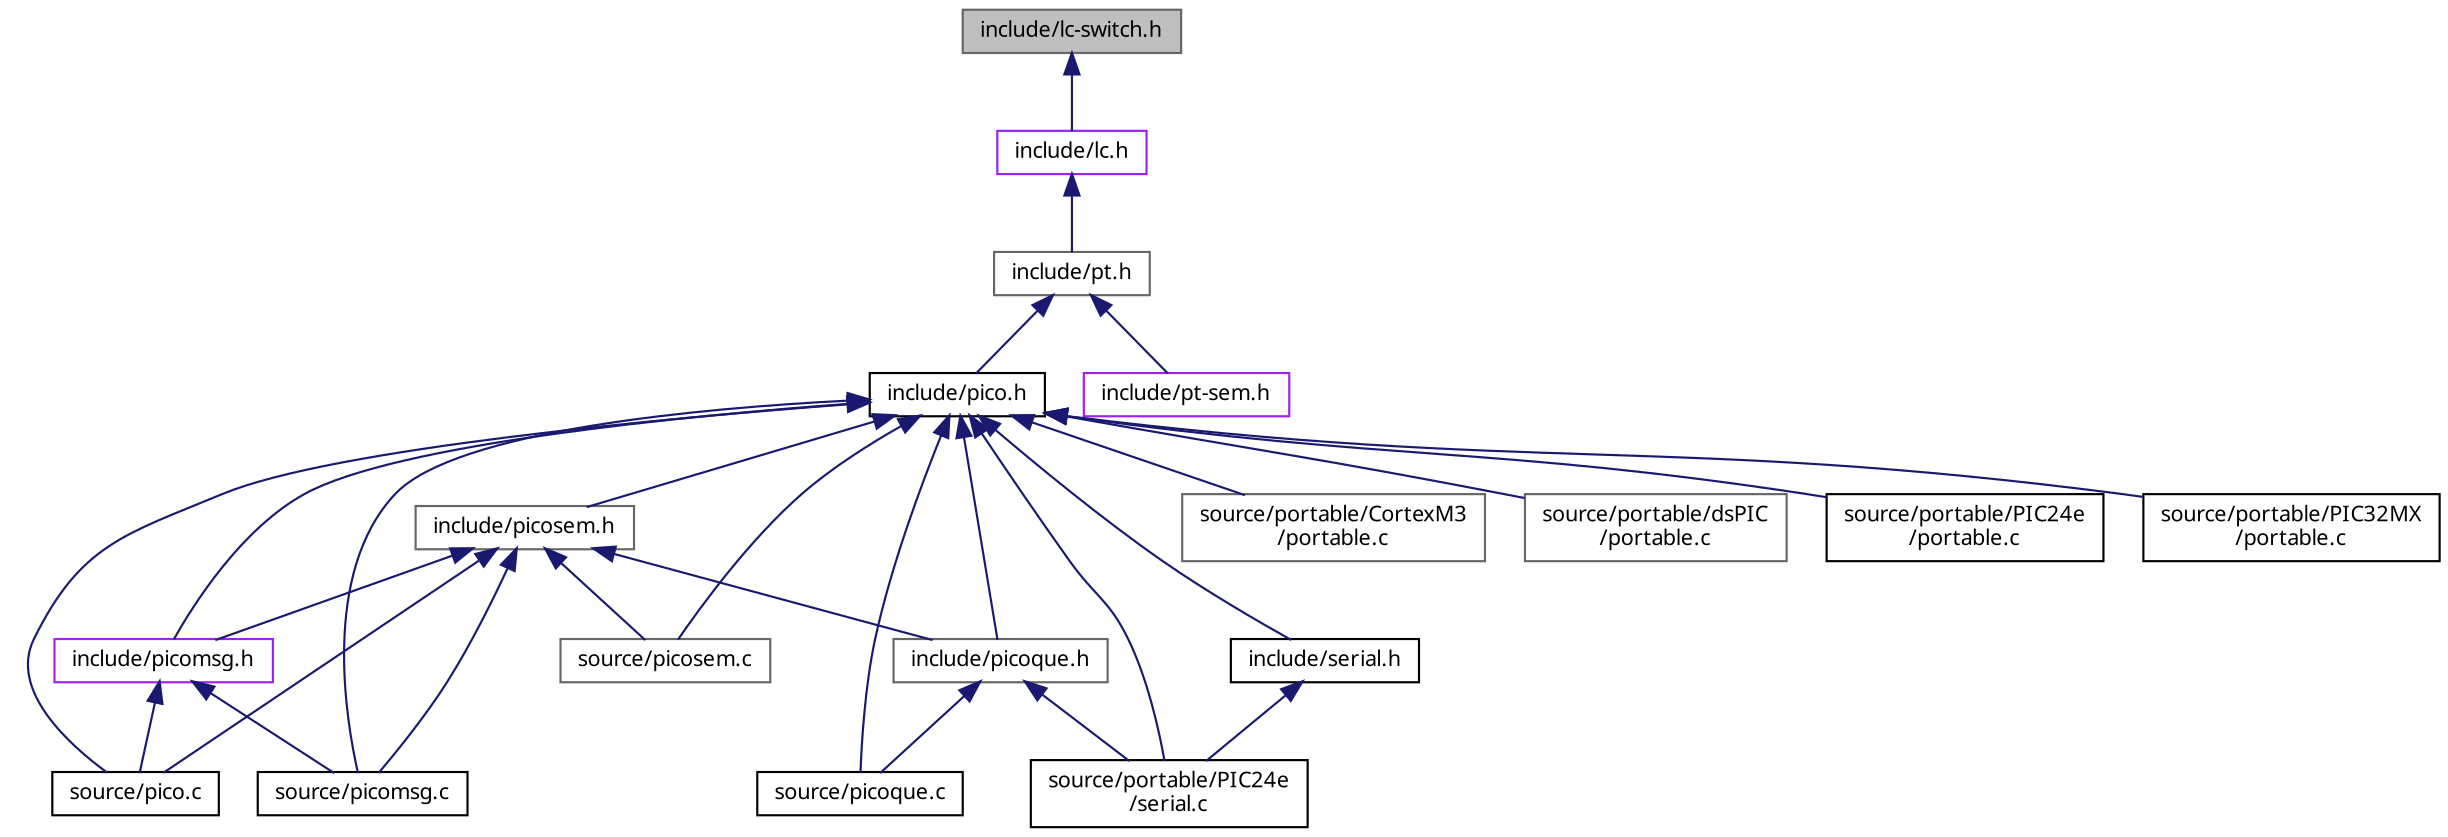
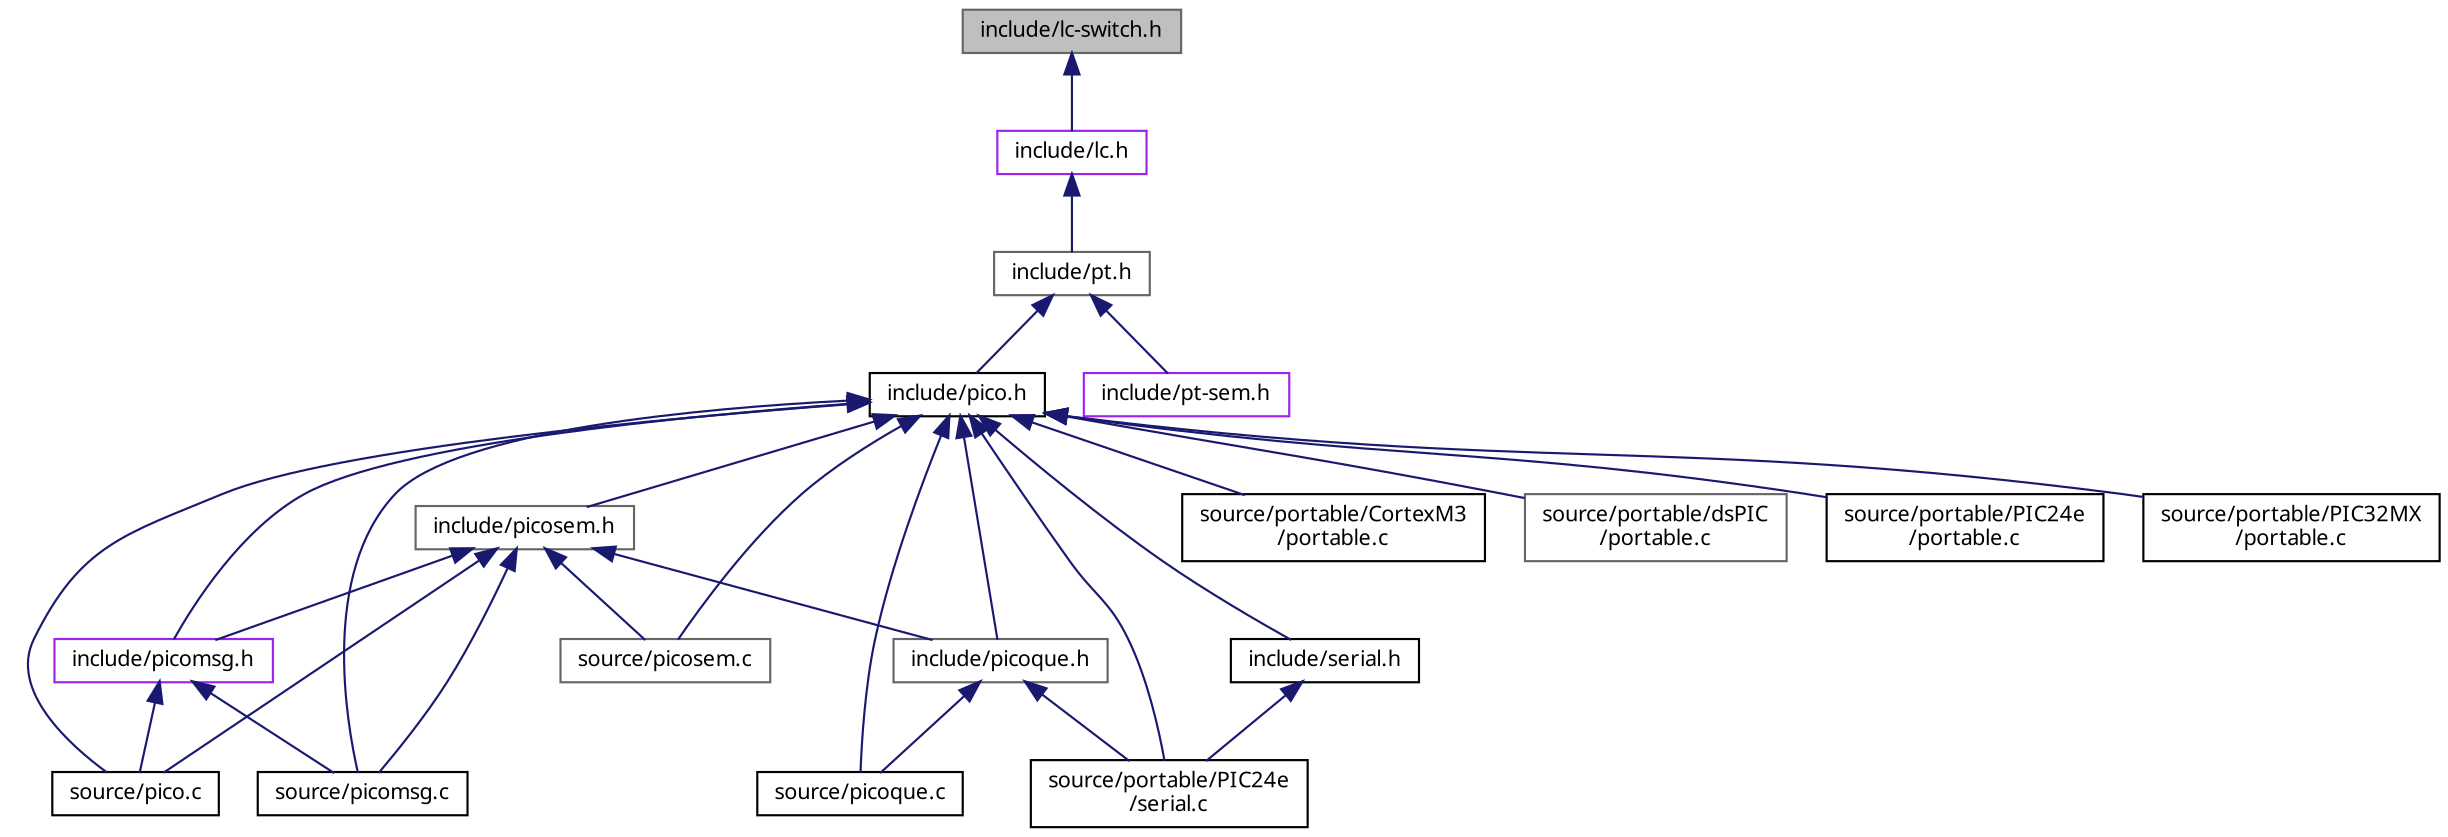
node "source/portable/CortexM3 /portable.c": color gray40 -> black
